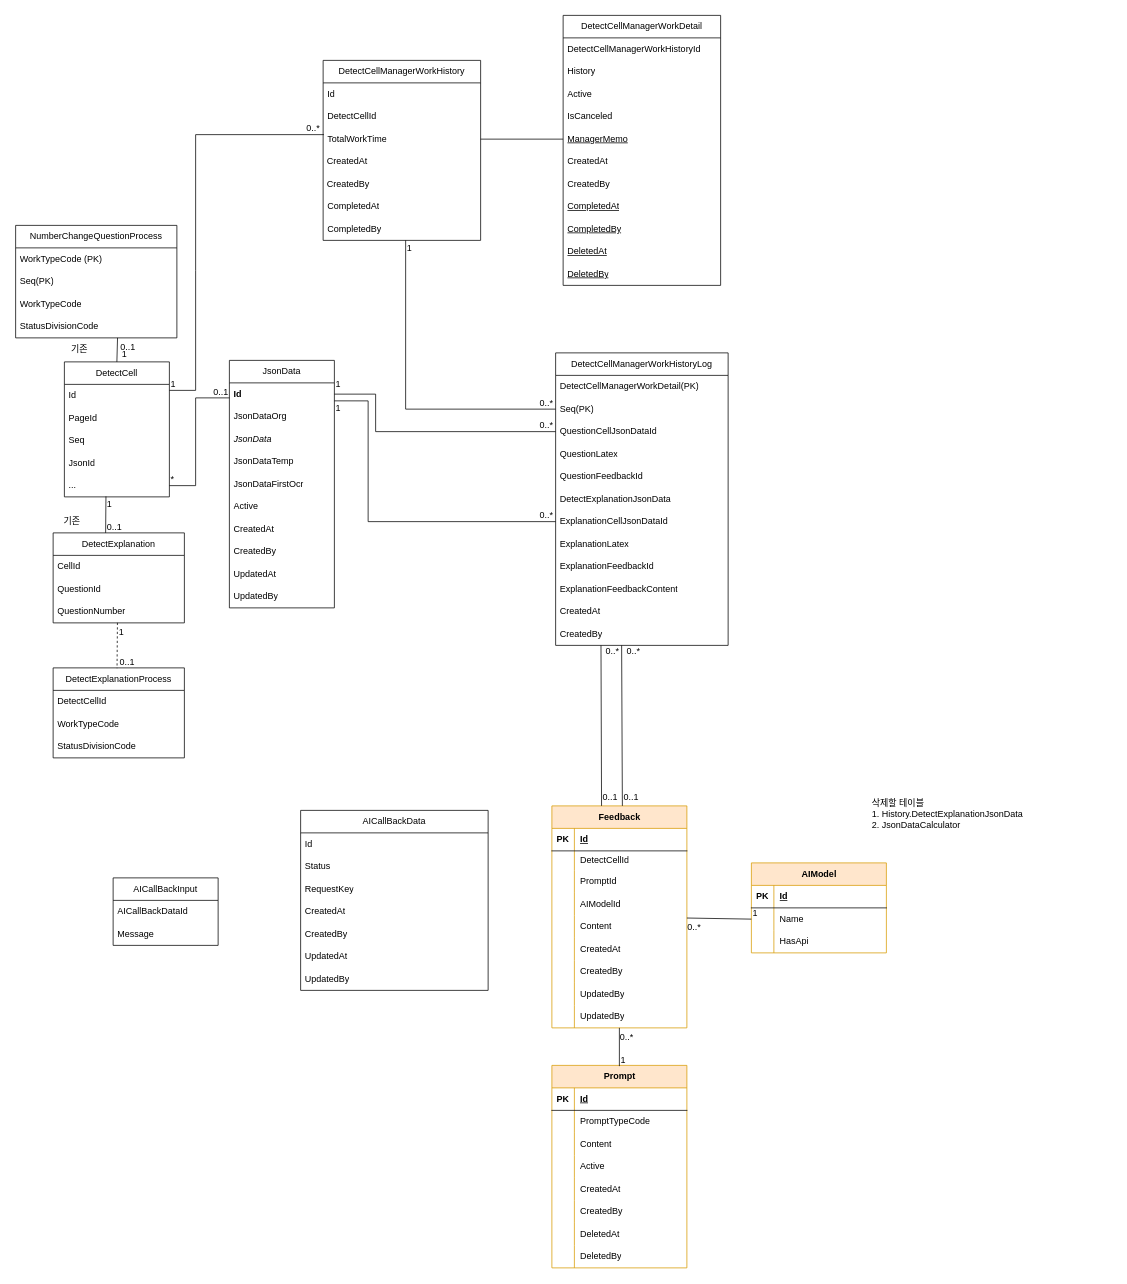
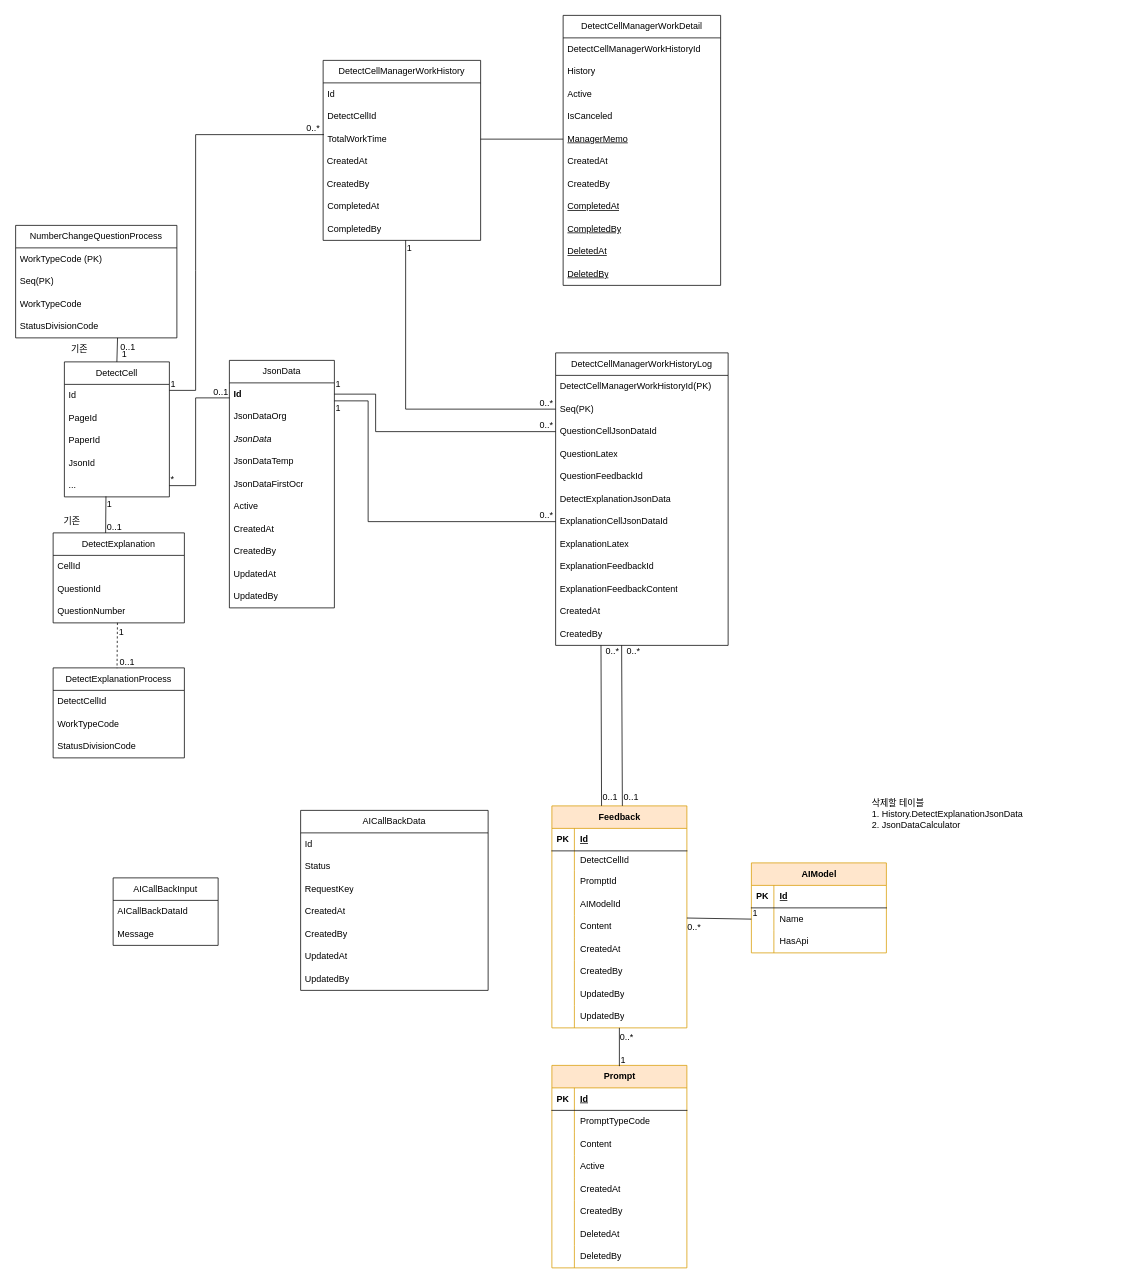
node "DetectCellManagerWorkDetail(PK)": label "DetectCellManagerWorkDetail(PK)" -> "DetectCellManagerWorkHistoryId(PK)"
node "Seq": label "Seq" -> "PaperId"
